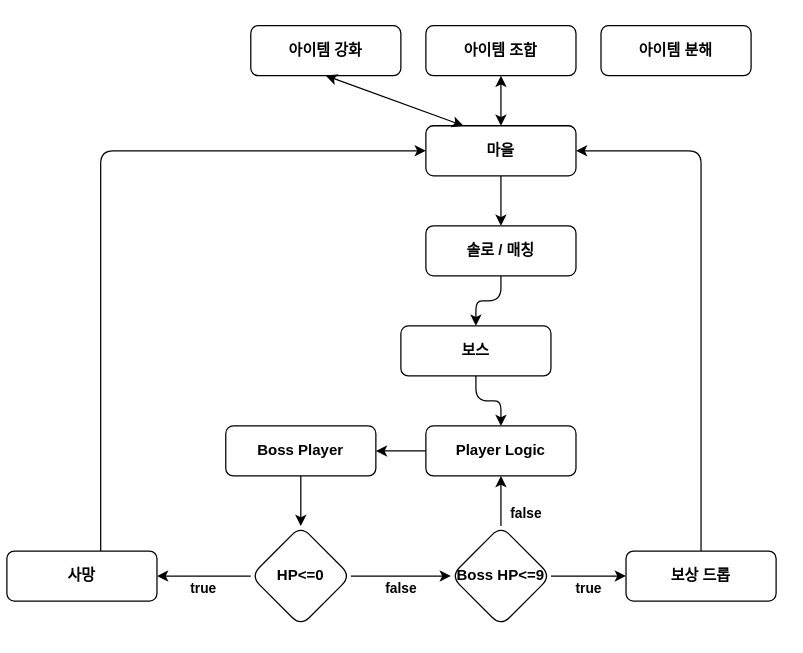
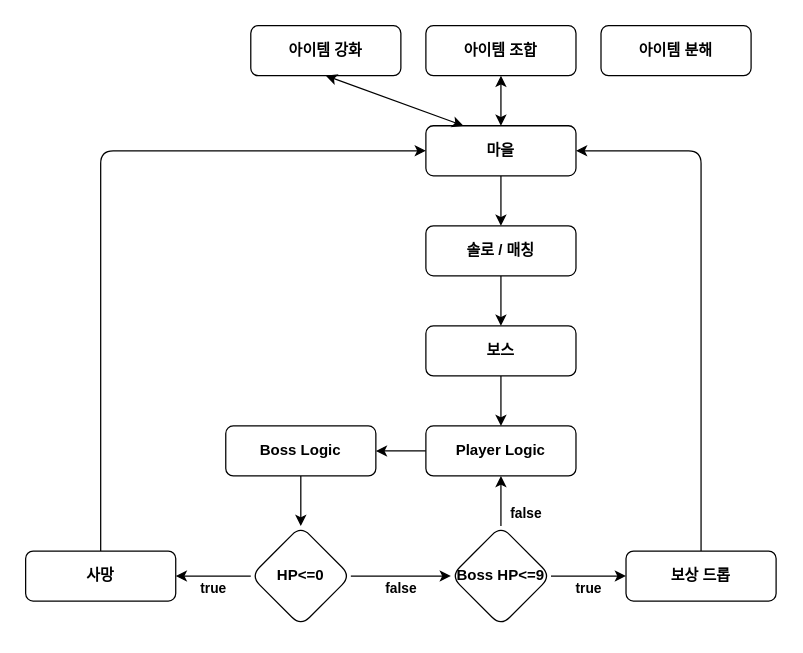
node "보스": moved (476, 351) -> (501, 351)
node "Boss Player": label "Boss Player" -> "Boss Logic"
node "사망": moved (82, 576) -> (101, 576)
